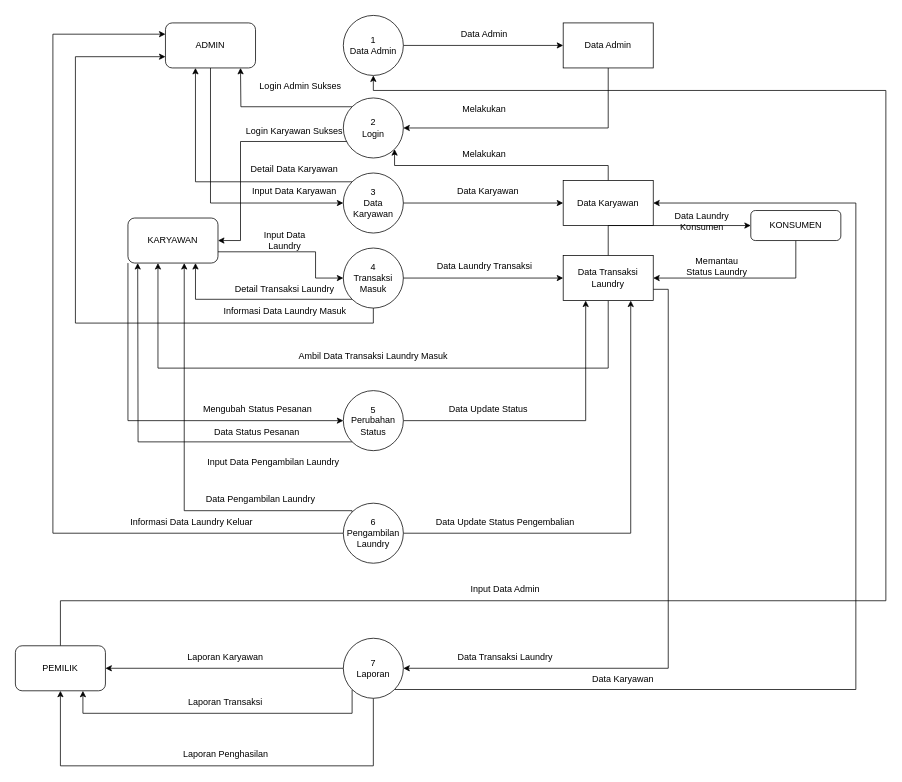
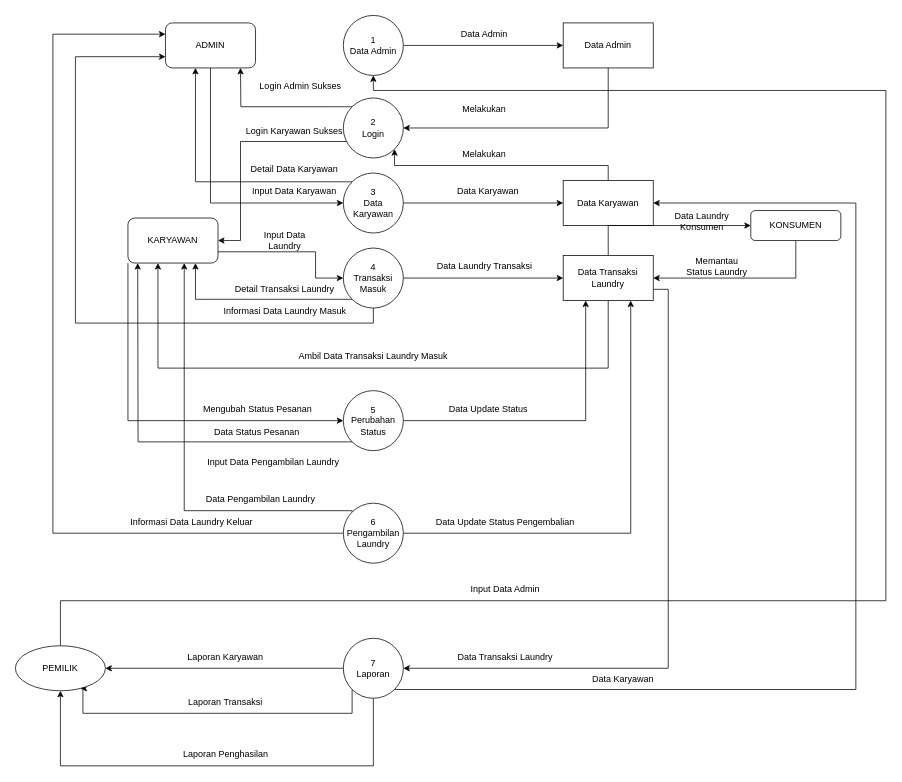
node "PEMILIK": shape rounded rectangle -> ellipse
